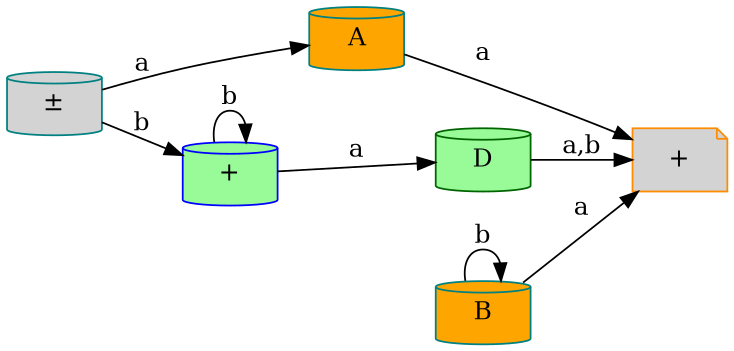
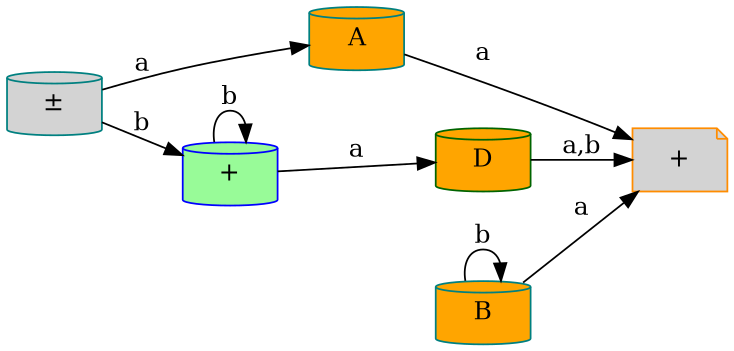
node "D": fillcolor palegreen -> orange
